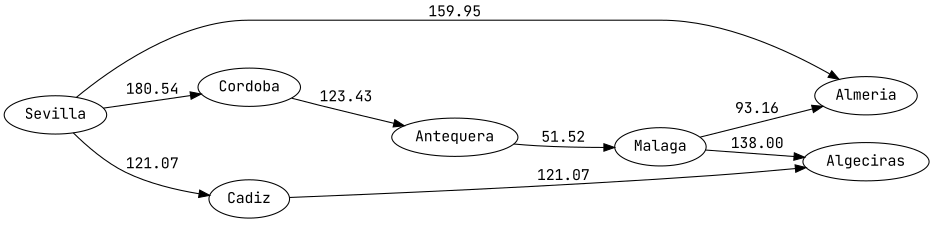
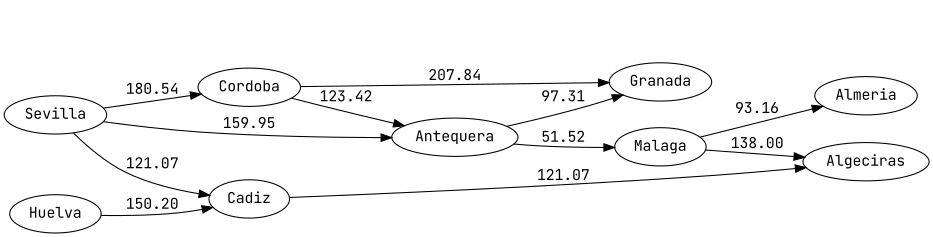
edge "Sevilla" -> "Almeria": now "Sevilla" -> "Antequera"
node "Granada": added
edge "Cordoba" -> "Antequera": label "123.43" -> "123.42"
node "Huelva": added
